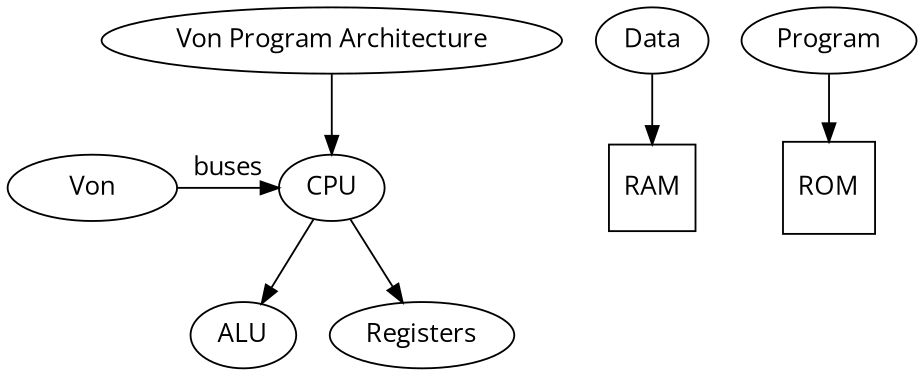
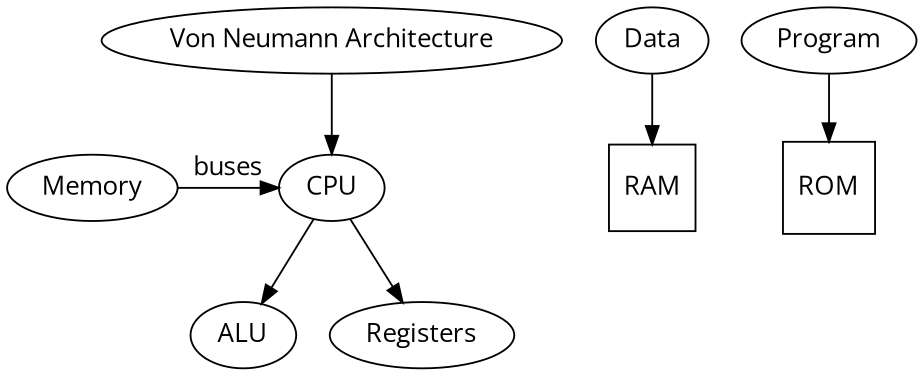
node "Von Program Architecture": label "Von Program Architecture" -> "Von Neumann Architecture"
node "Von": label "Von" -> "Memory"
